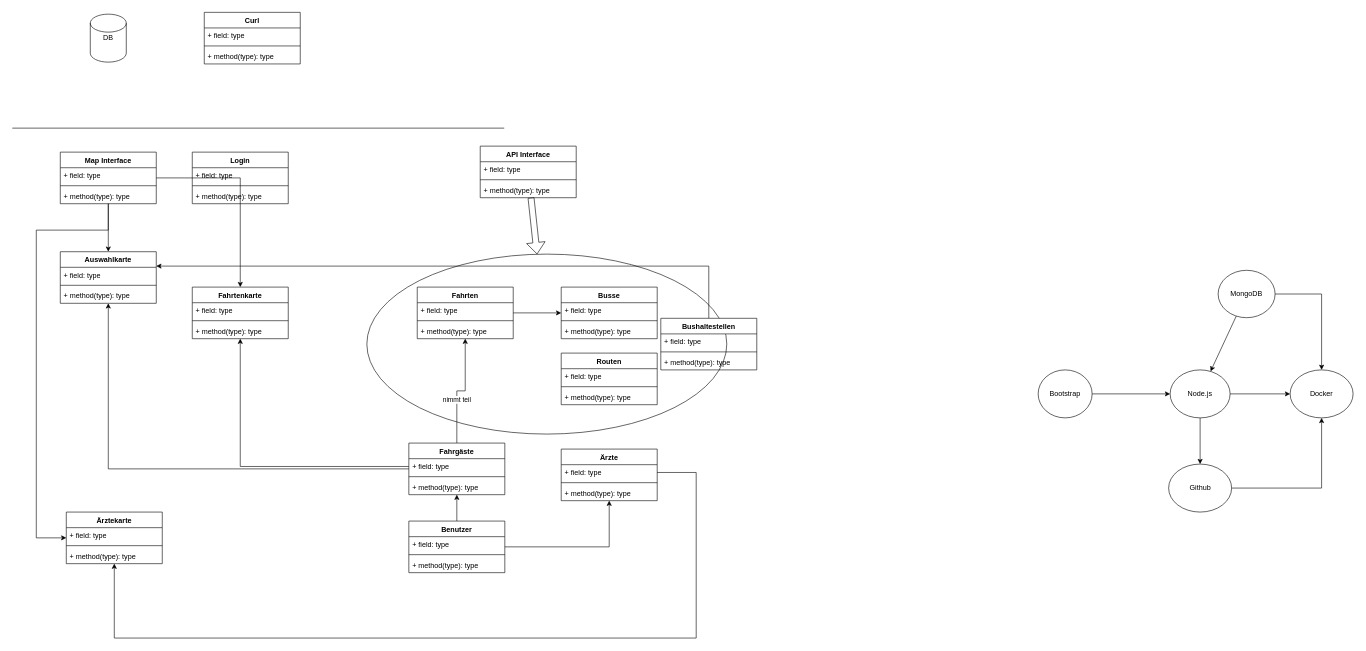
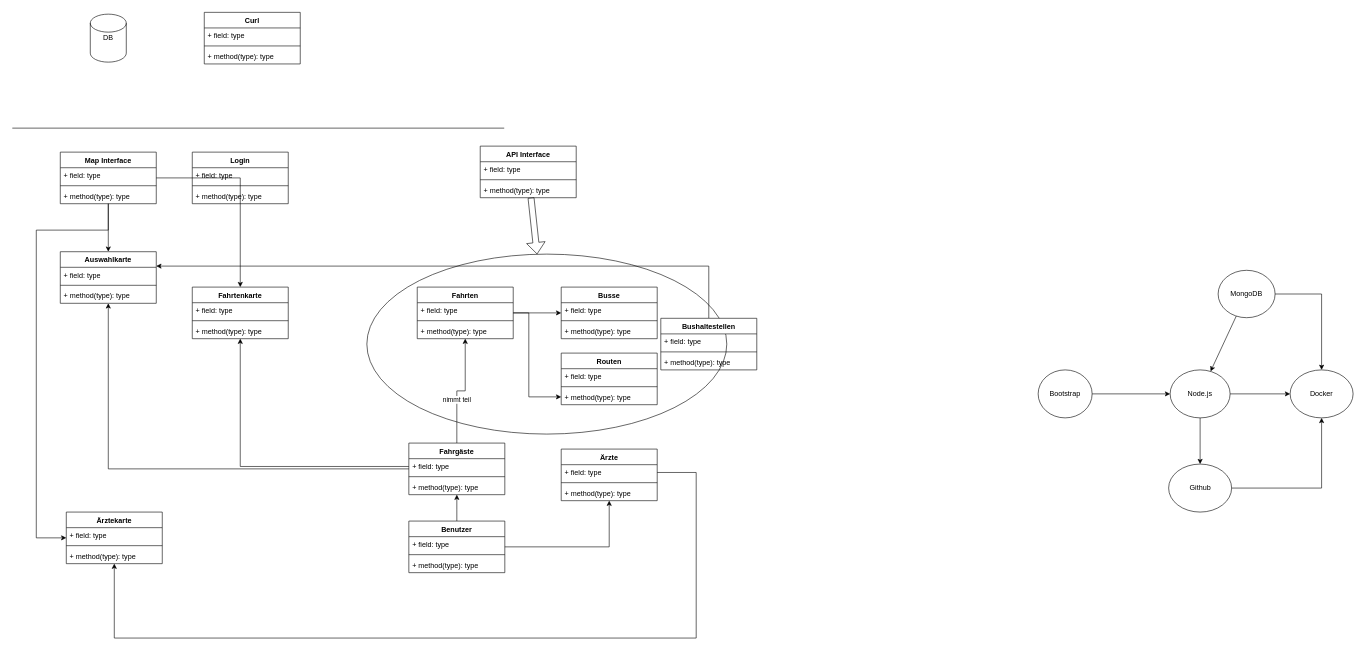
edge "Fahrten" -> "Routen": added
